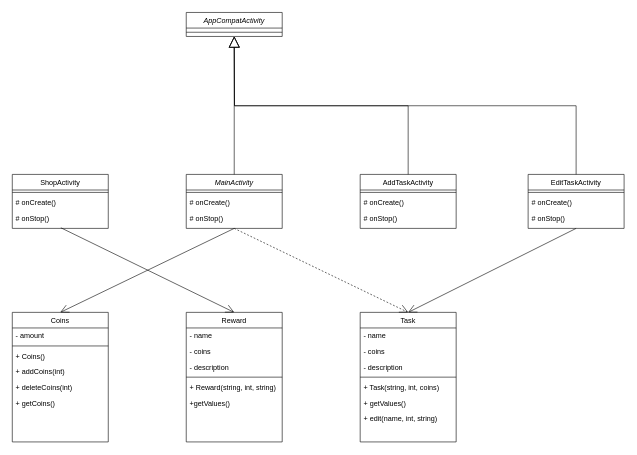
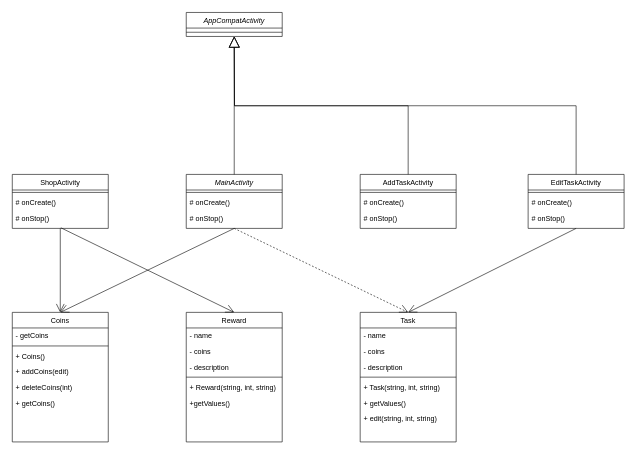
edge "ShopActivity" -> "Coins": added
node "- amount": label "- amount" -> "- getCoins"
node "+ addCoins(int)": label "+ addCoins(int)" -> "+ addCoins(edit)"
node "+ Task(string, int, coins)": label "+ Task(string, int, coins)" -> "+ Task(string, int, string)"
node "+ edit(name, int, string)": label "+ edit(name, int, string)" -> "+ edit(string, int, string)"
